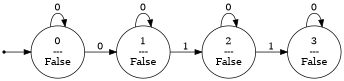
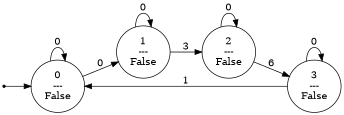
edge "1 --- False" -> "2 --- False": label "1" -> "3"
edge "2 --- False" -> "3 --- False": label "1" -> "6"
edge "3 --- False" -> "0 --- False": added, label "1"
